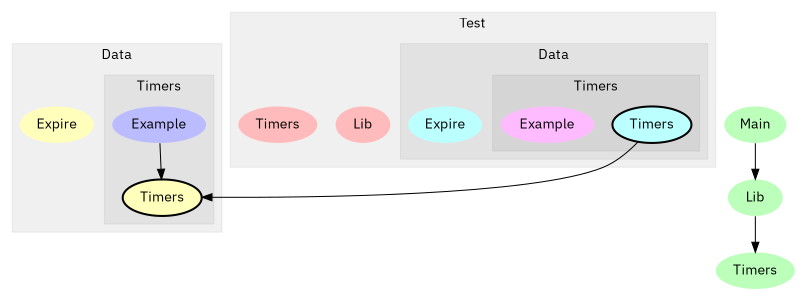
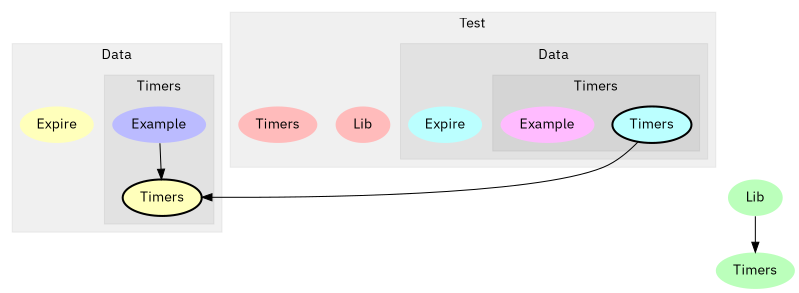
node "Main": removed
